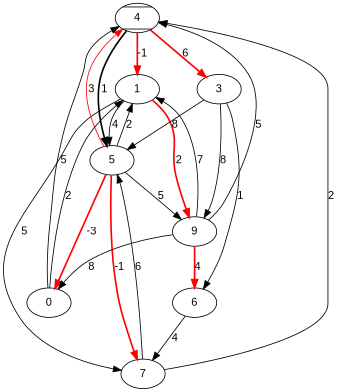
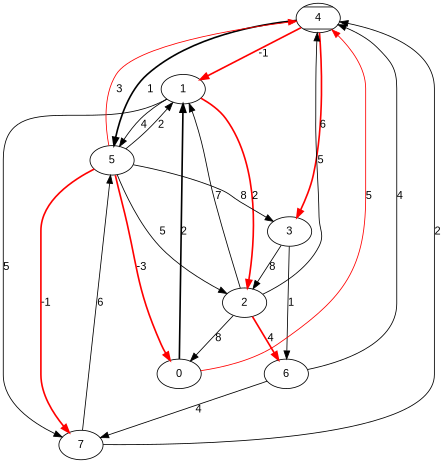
edge "3" -> "5": reversed
edge "0" -> "4": color black -> red
edge "0" -> "1": style solid -> bold
edge "6" -> "4": added, label "4"
node "9": label "9" -> "2"
